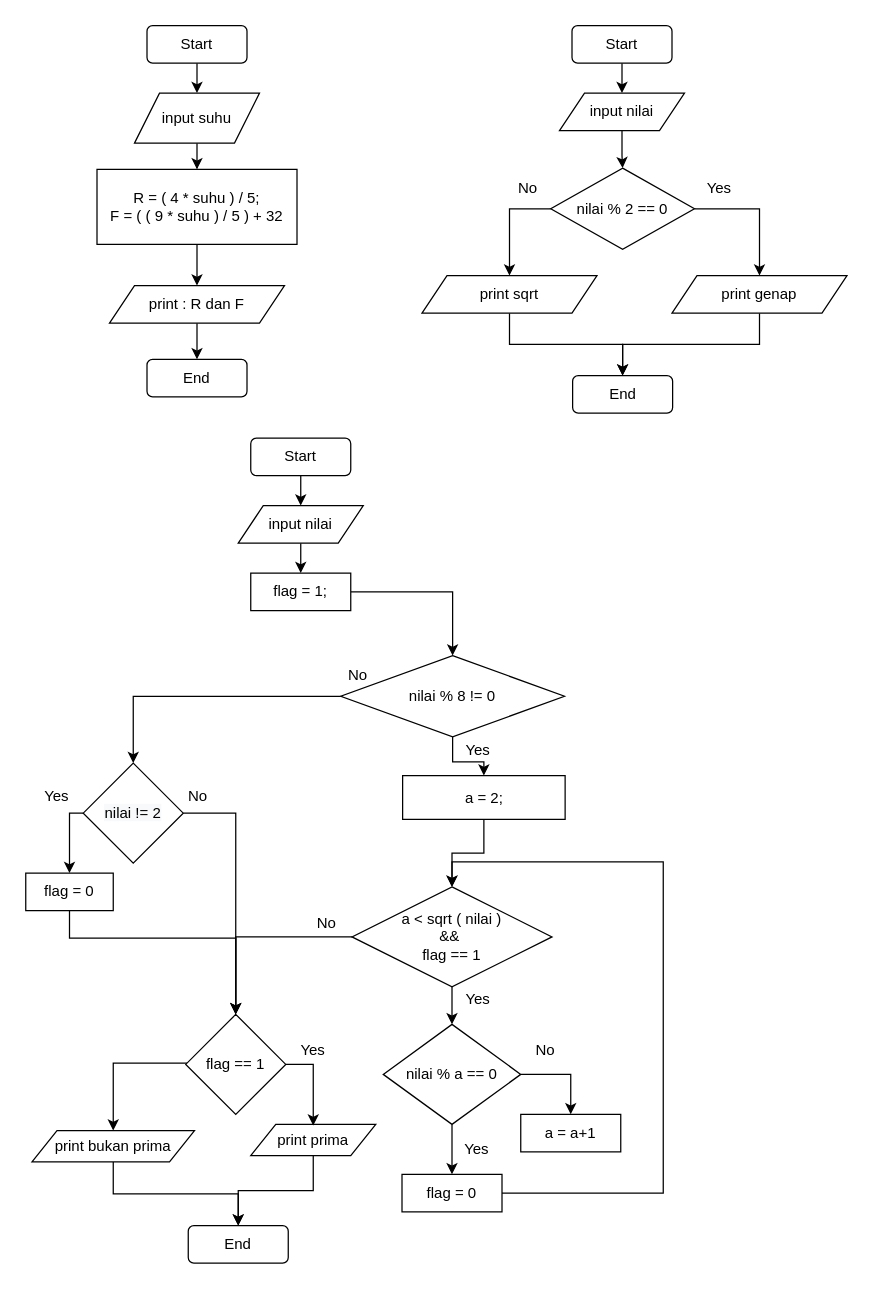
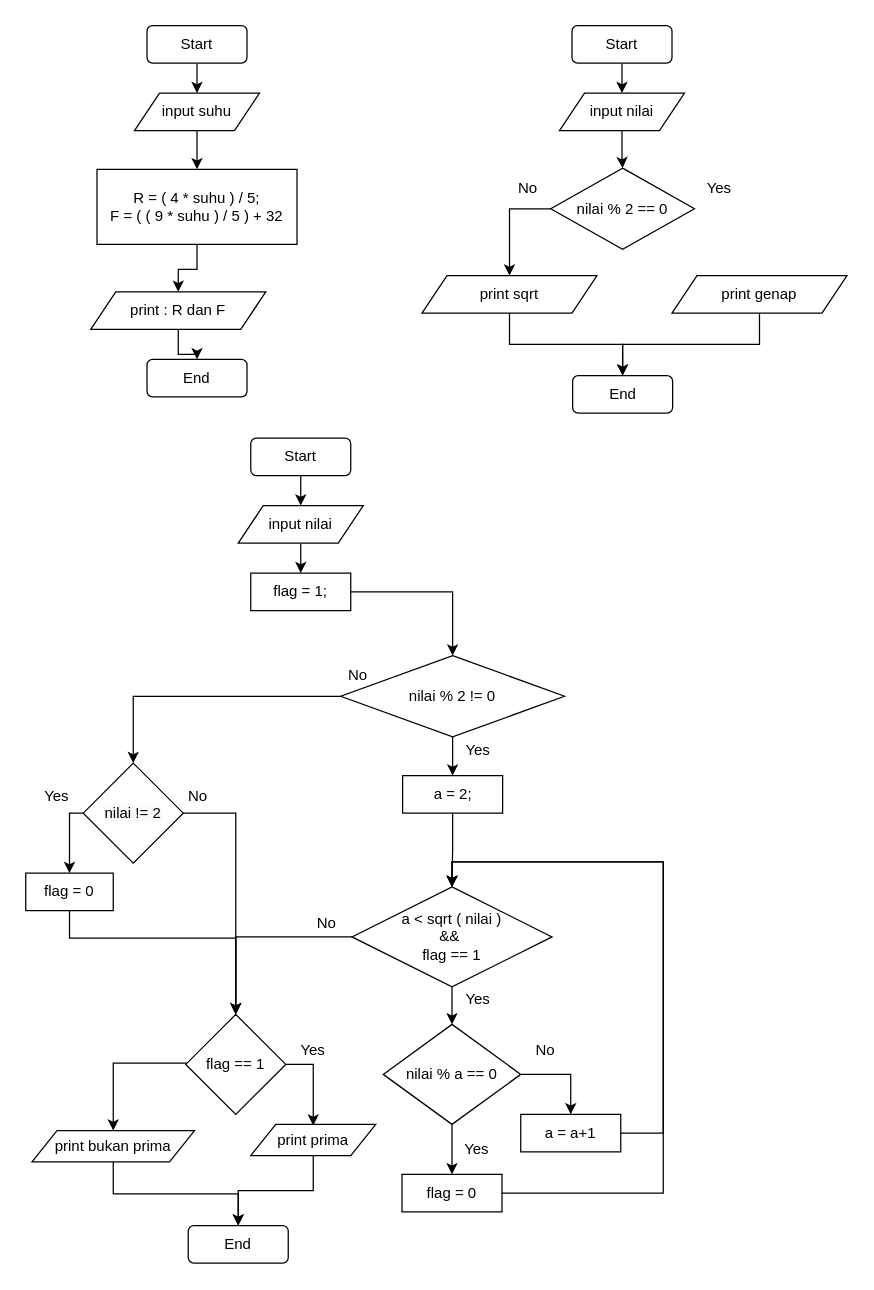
node "input suhu": size 125x50 -> 125x38
edge "nilai % 2 == 0" -> "print genap": removed
node "print : R dan F": moved (197, 304) -> (178, 311)
node "nilai % 8 != 0": label "nilai % 8 != 0" -> "nilai % 2 != 0"
node "a = 2;": size 163x44 -> 100x38
edge "a = a+1" -> "a < sqrt ( nilai ) && flag == 1": added
